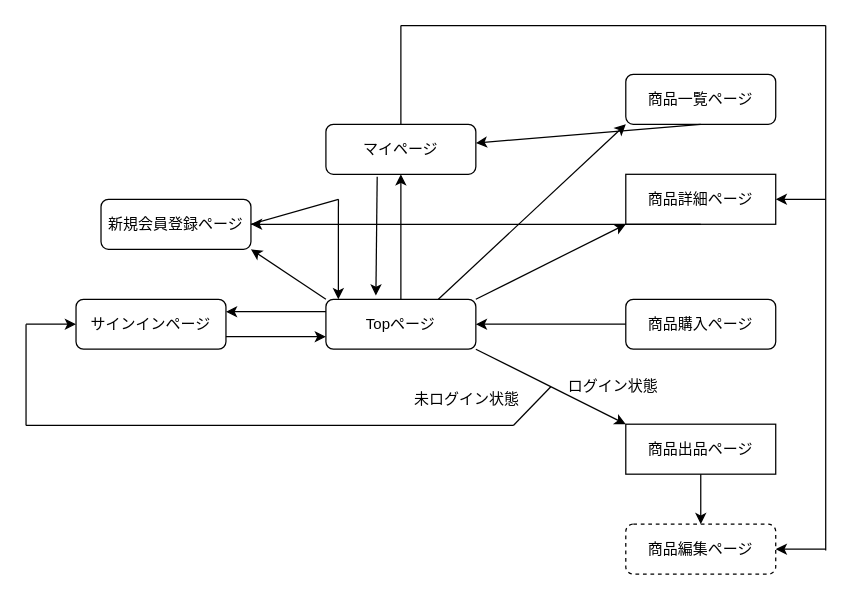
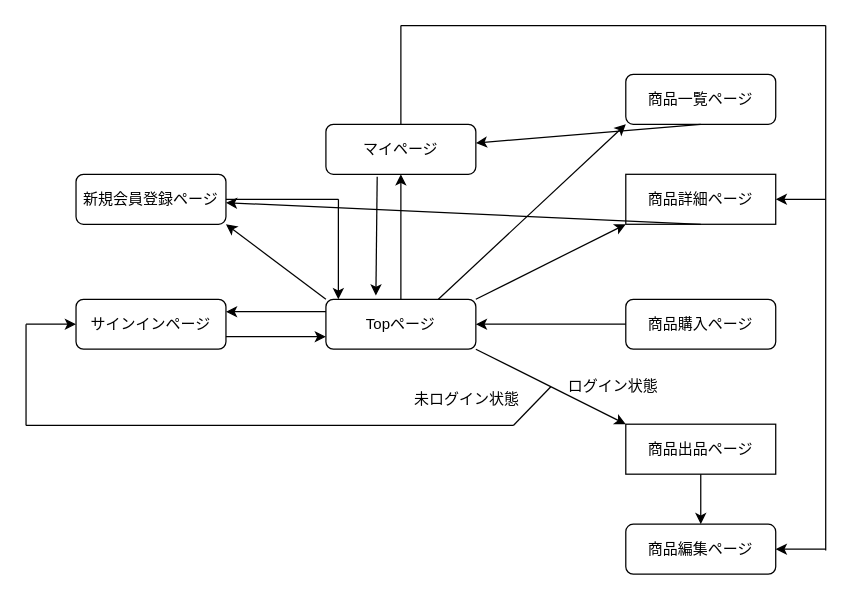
node "新規会員登録ページ": moved (176, 224) -> (151, 199)
node "商品編集ページ": style dashed -> solid
